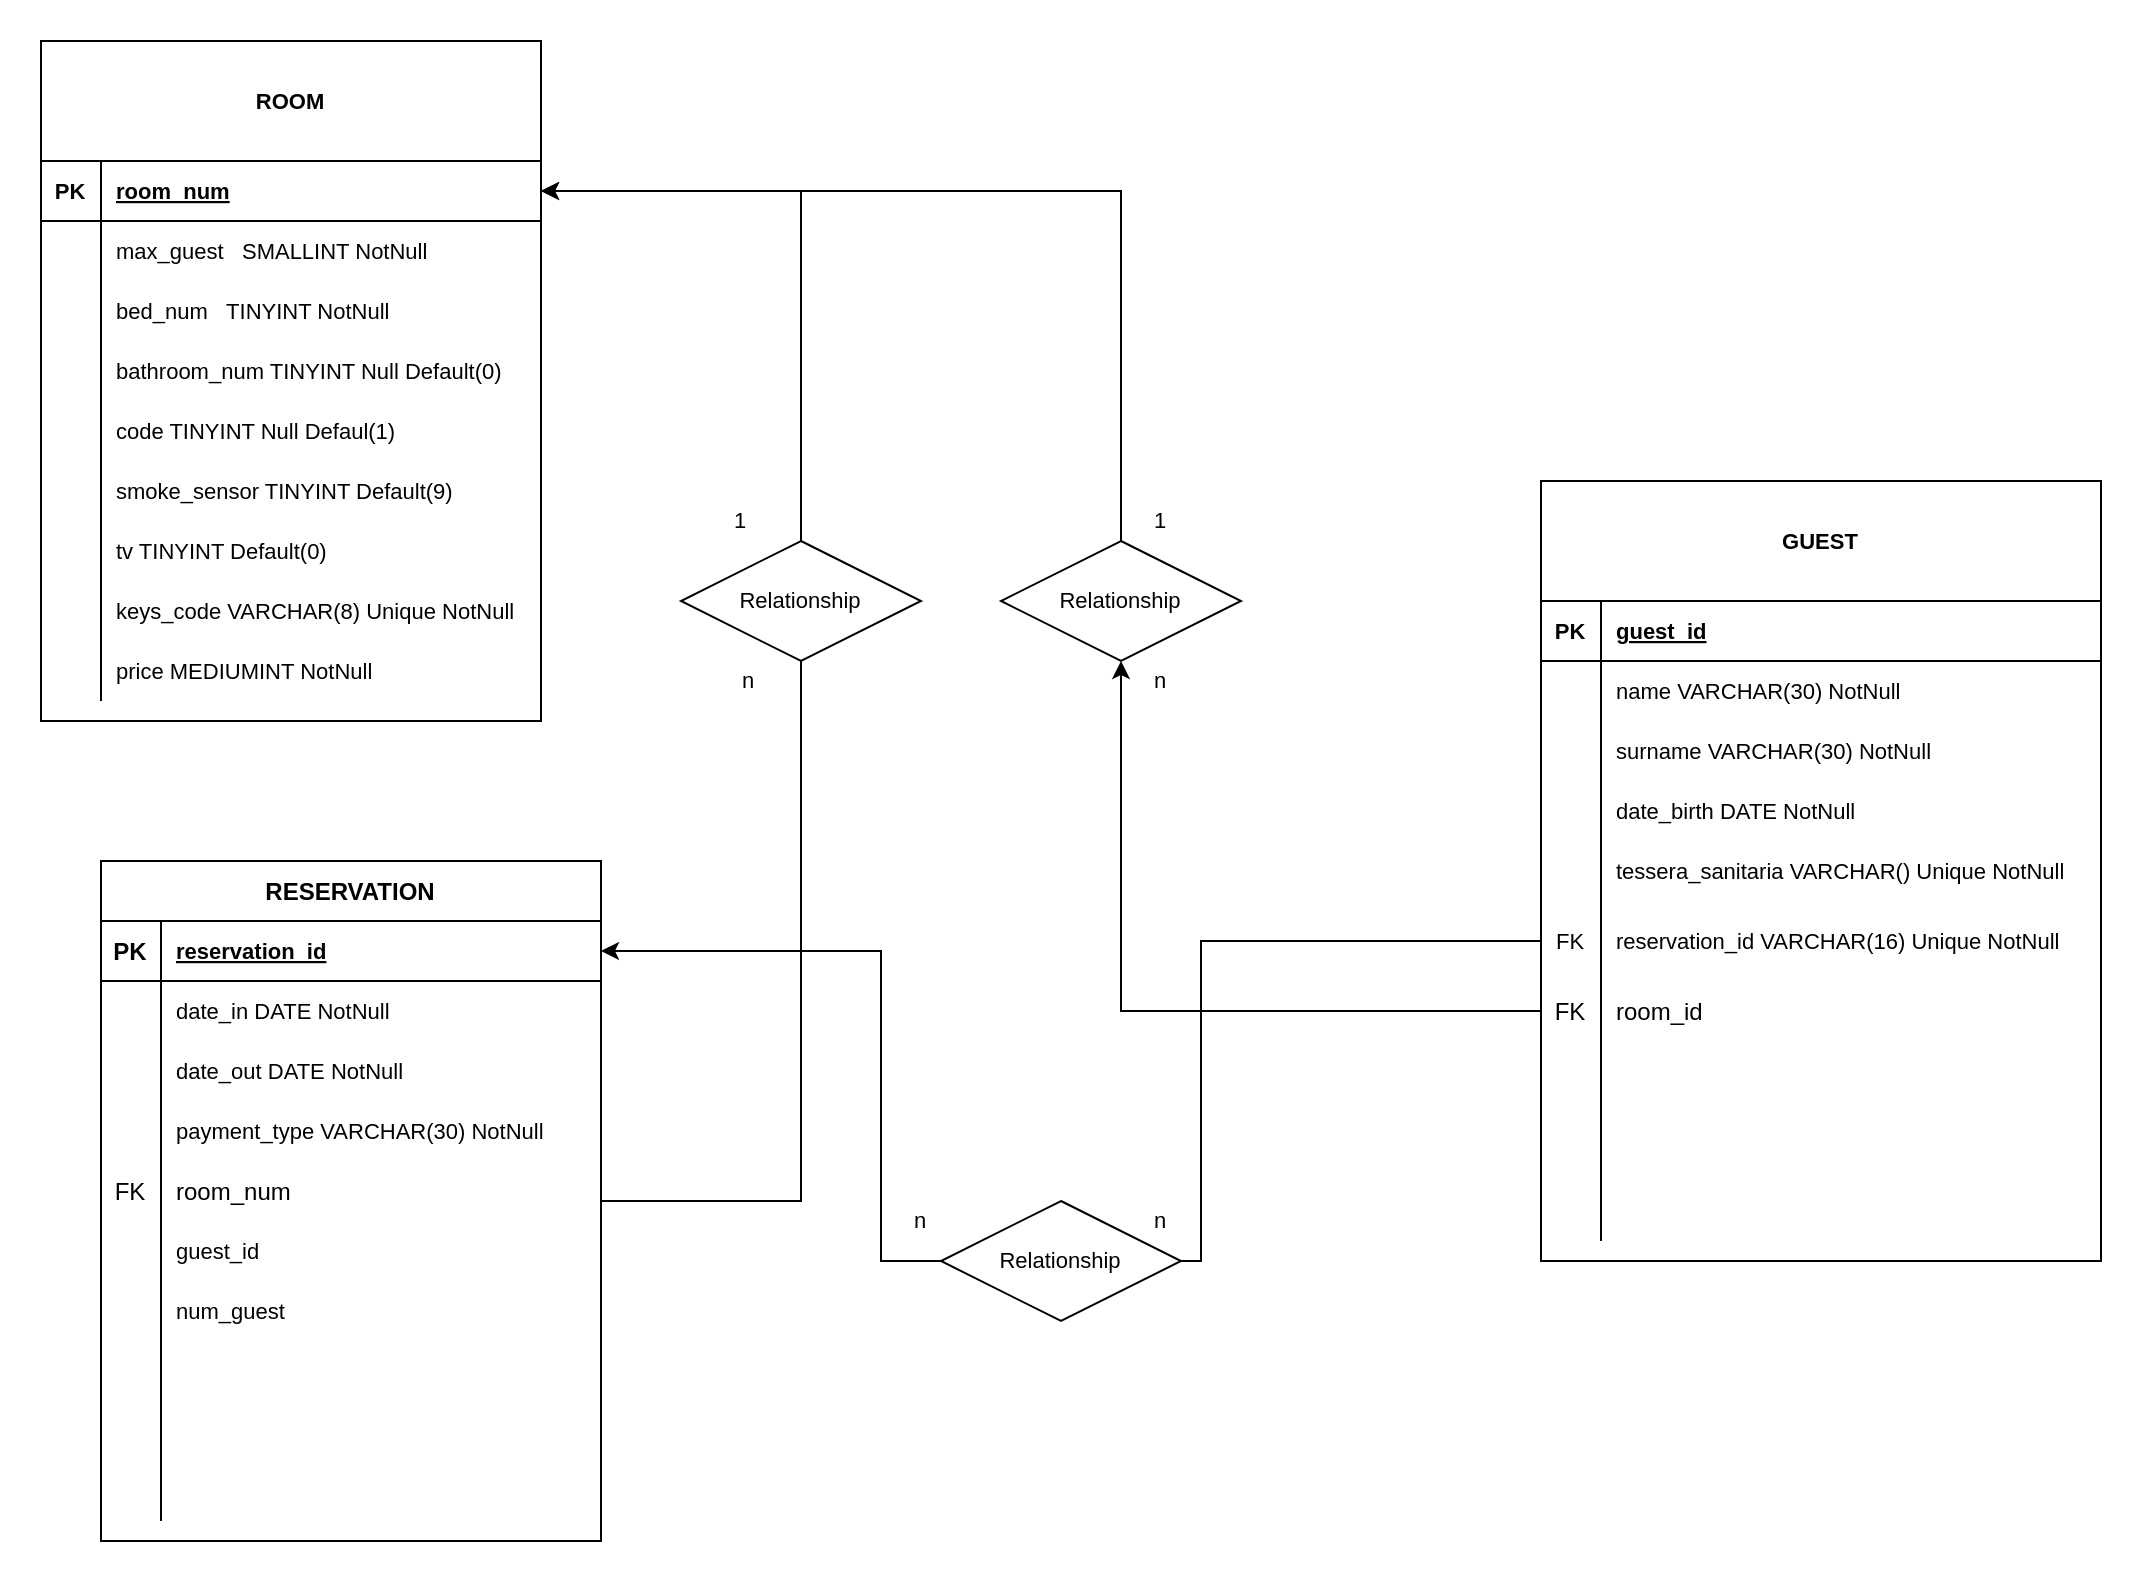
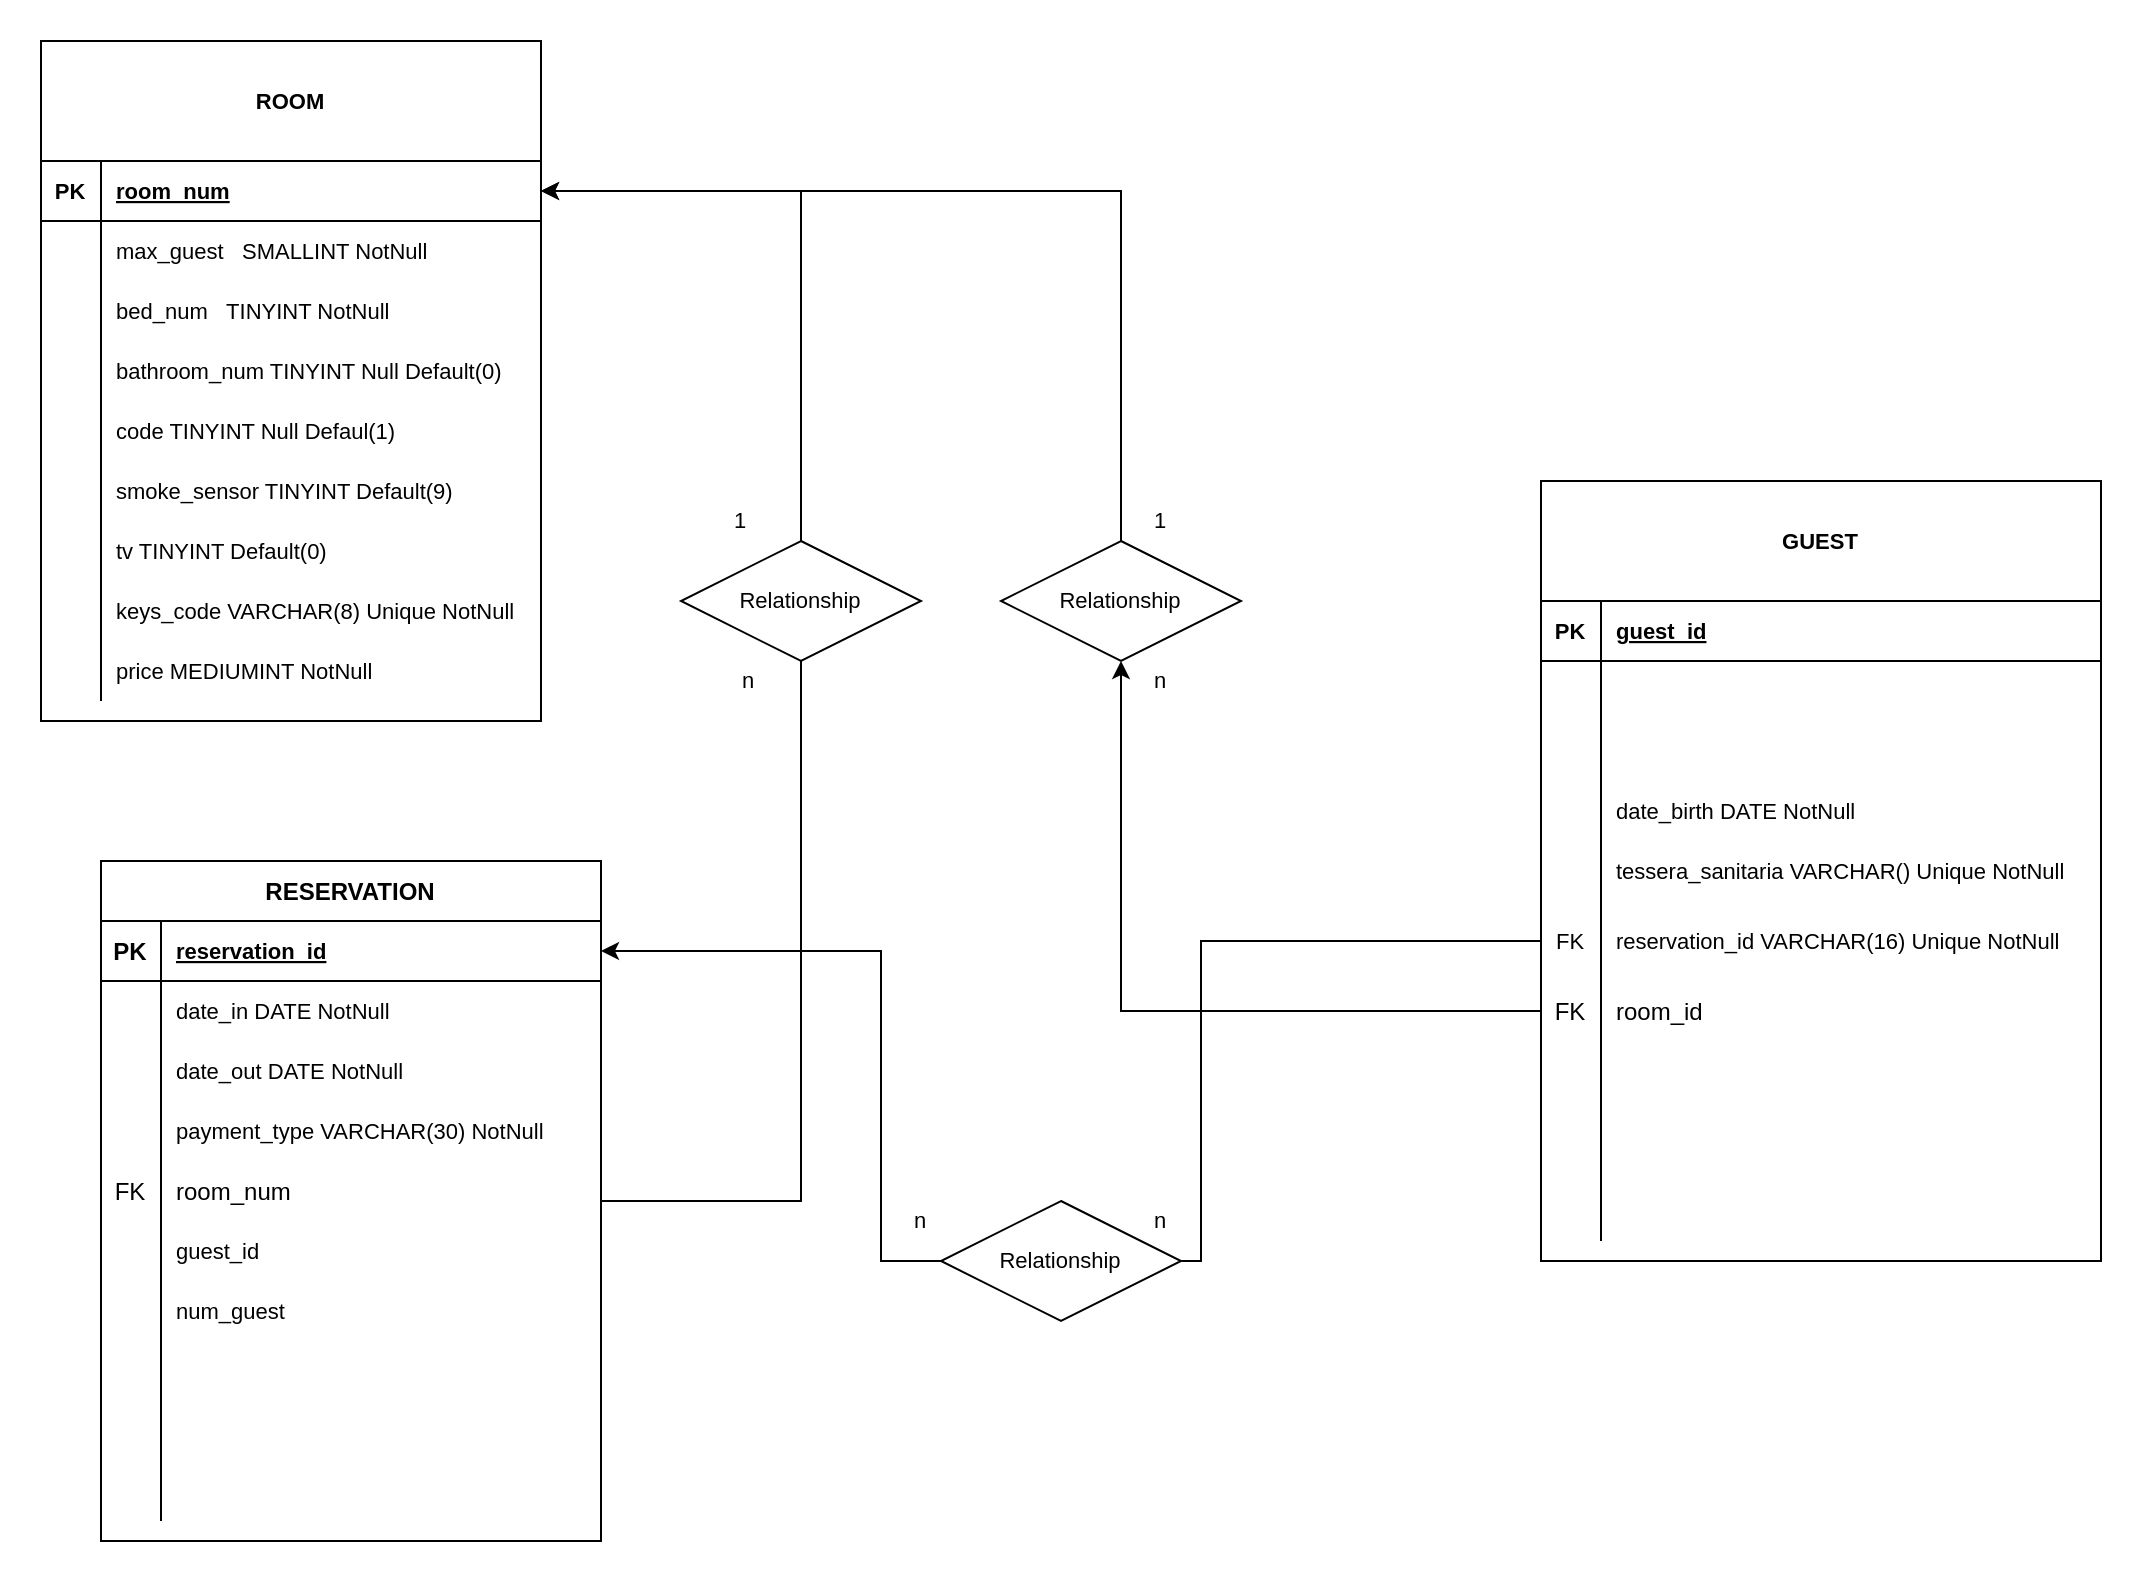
node "name VARCHAR(30) NotNull": removed
node "surname VARCHAR(30) NotNull": removed
